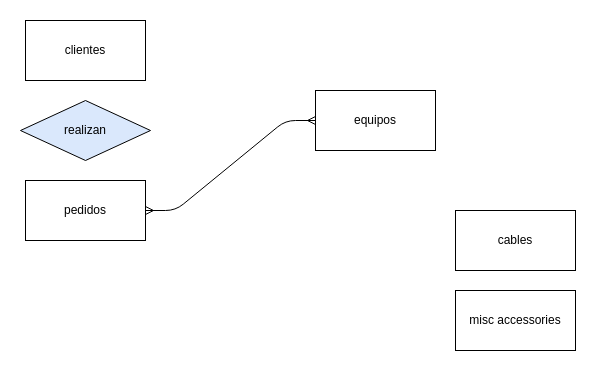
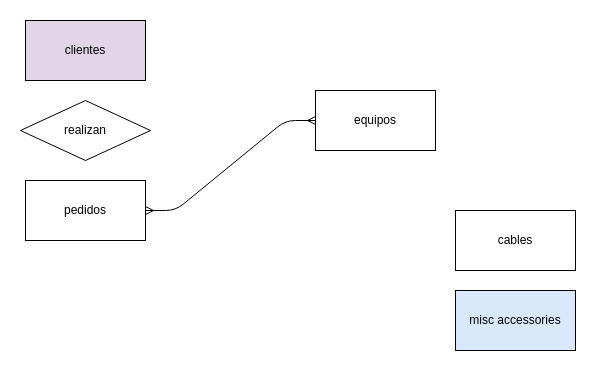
node "clientes": fillcolor #ffffff -> #e1d5e7
node "realizan": fillcolor #dae8fc -> #ffffff
node "misc accessories": fillcolor #ffffff -> #dae8fc
